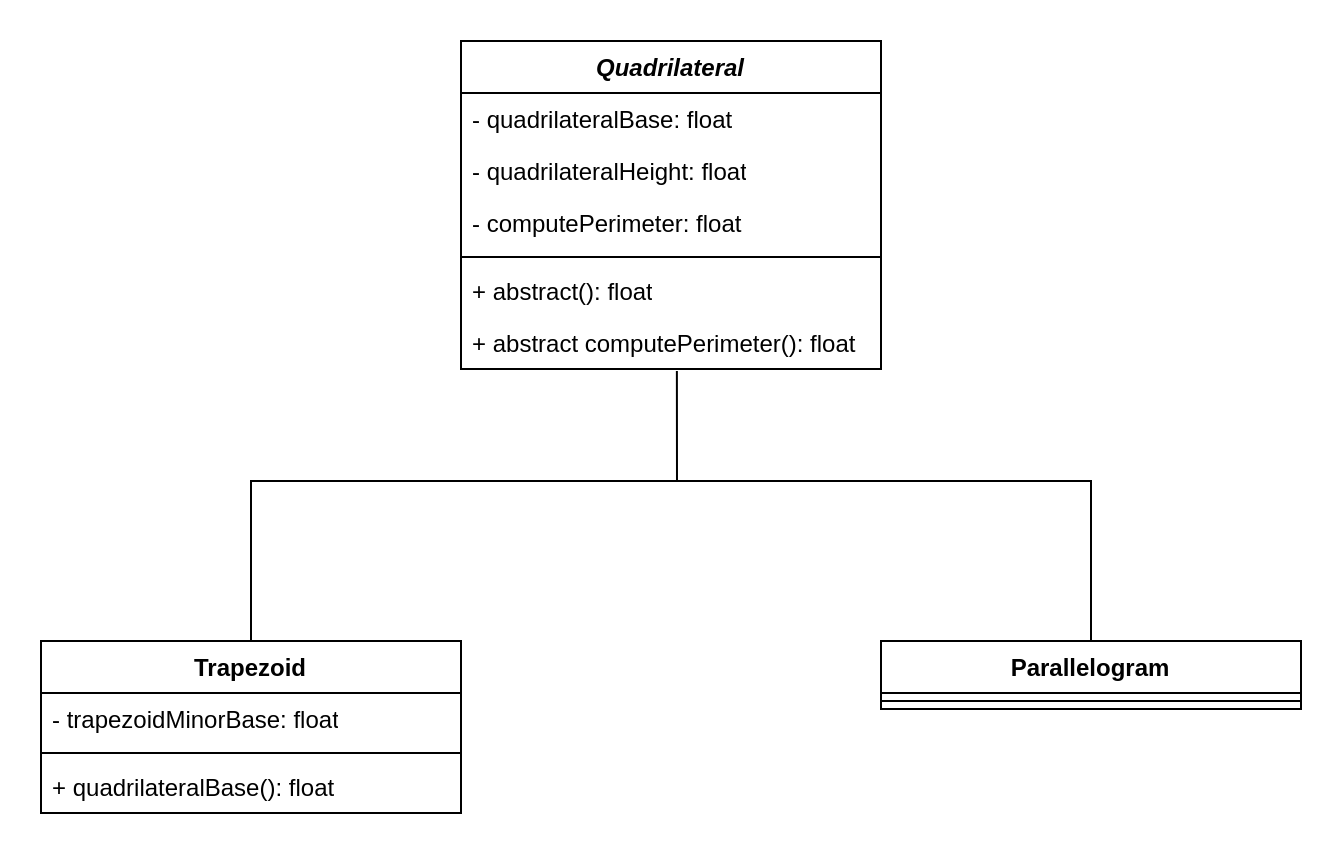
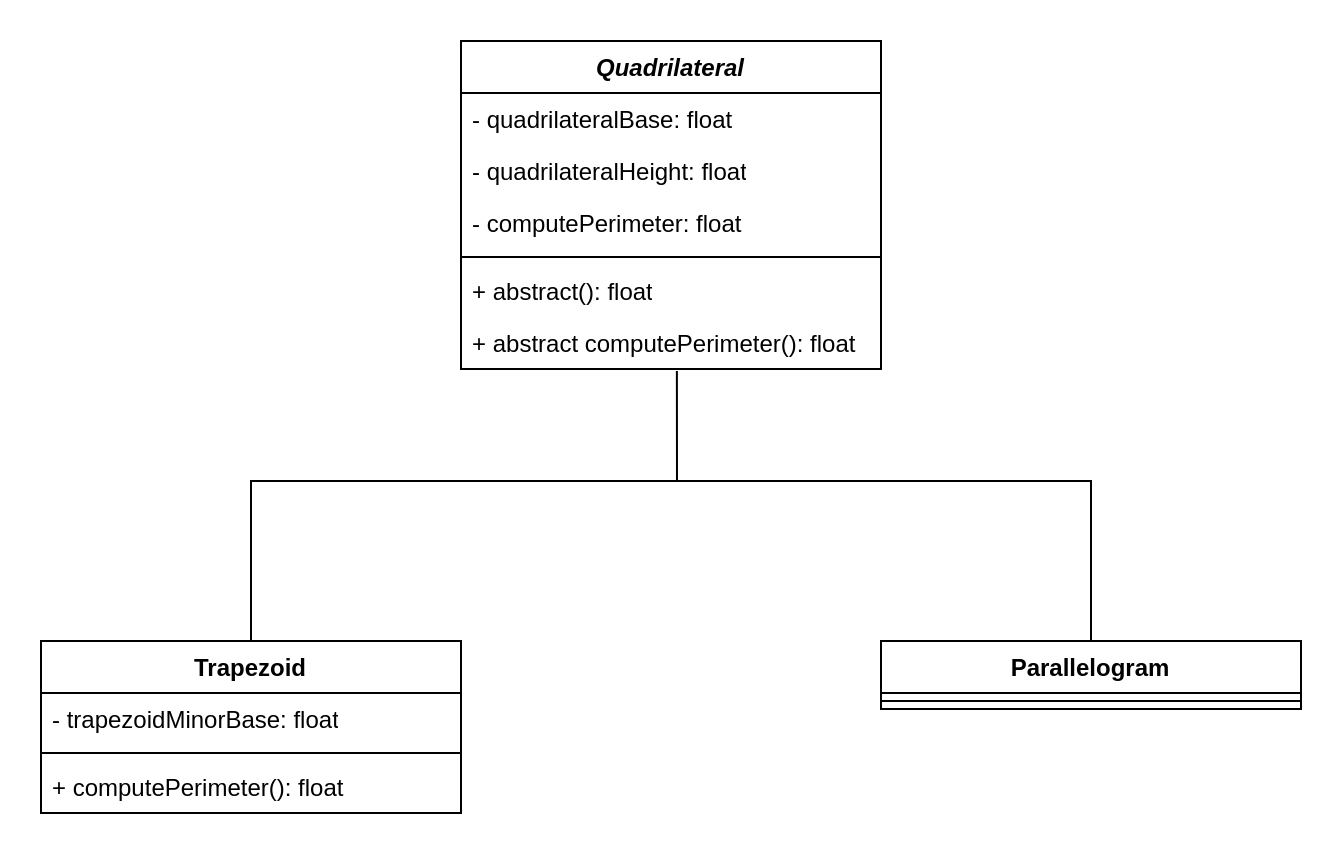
node "+ quadrilateralBase(): float": label "+ quadrilateralBase(): float" -> "+ computePerimeter(): float"
